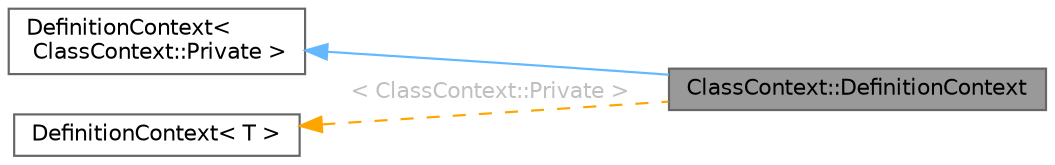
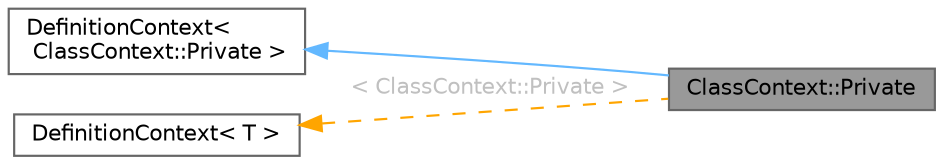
node "ClassContext::DefinitionContext": label "ClassContext::DefinitionContext" -> "ClassContext::Private"
